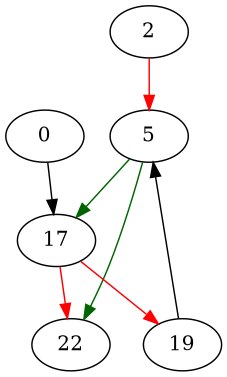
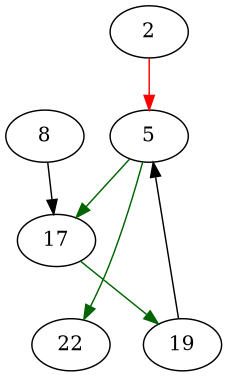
node "0": label "0" -> "8"
edge "17" -> "22": removed
edge "17" -> "19": color red -> darkgreen
